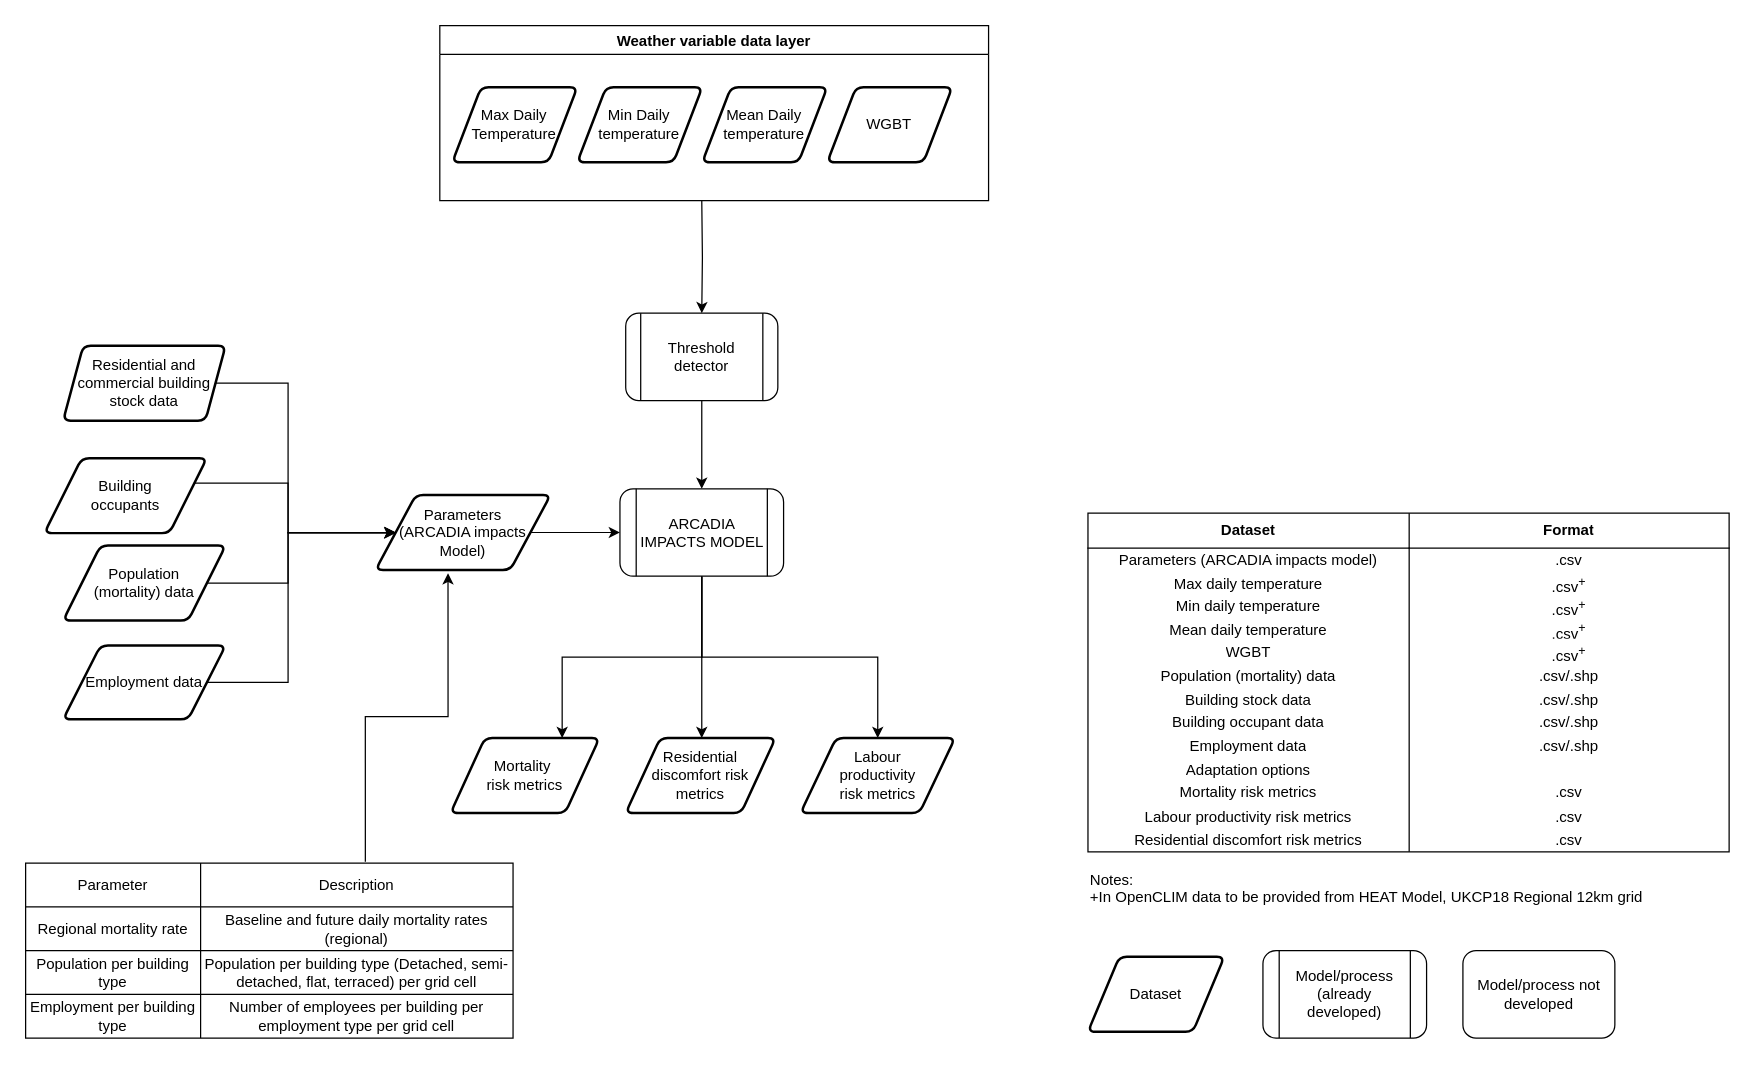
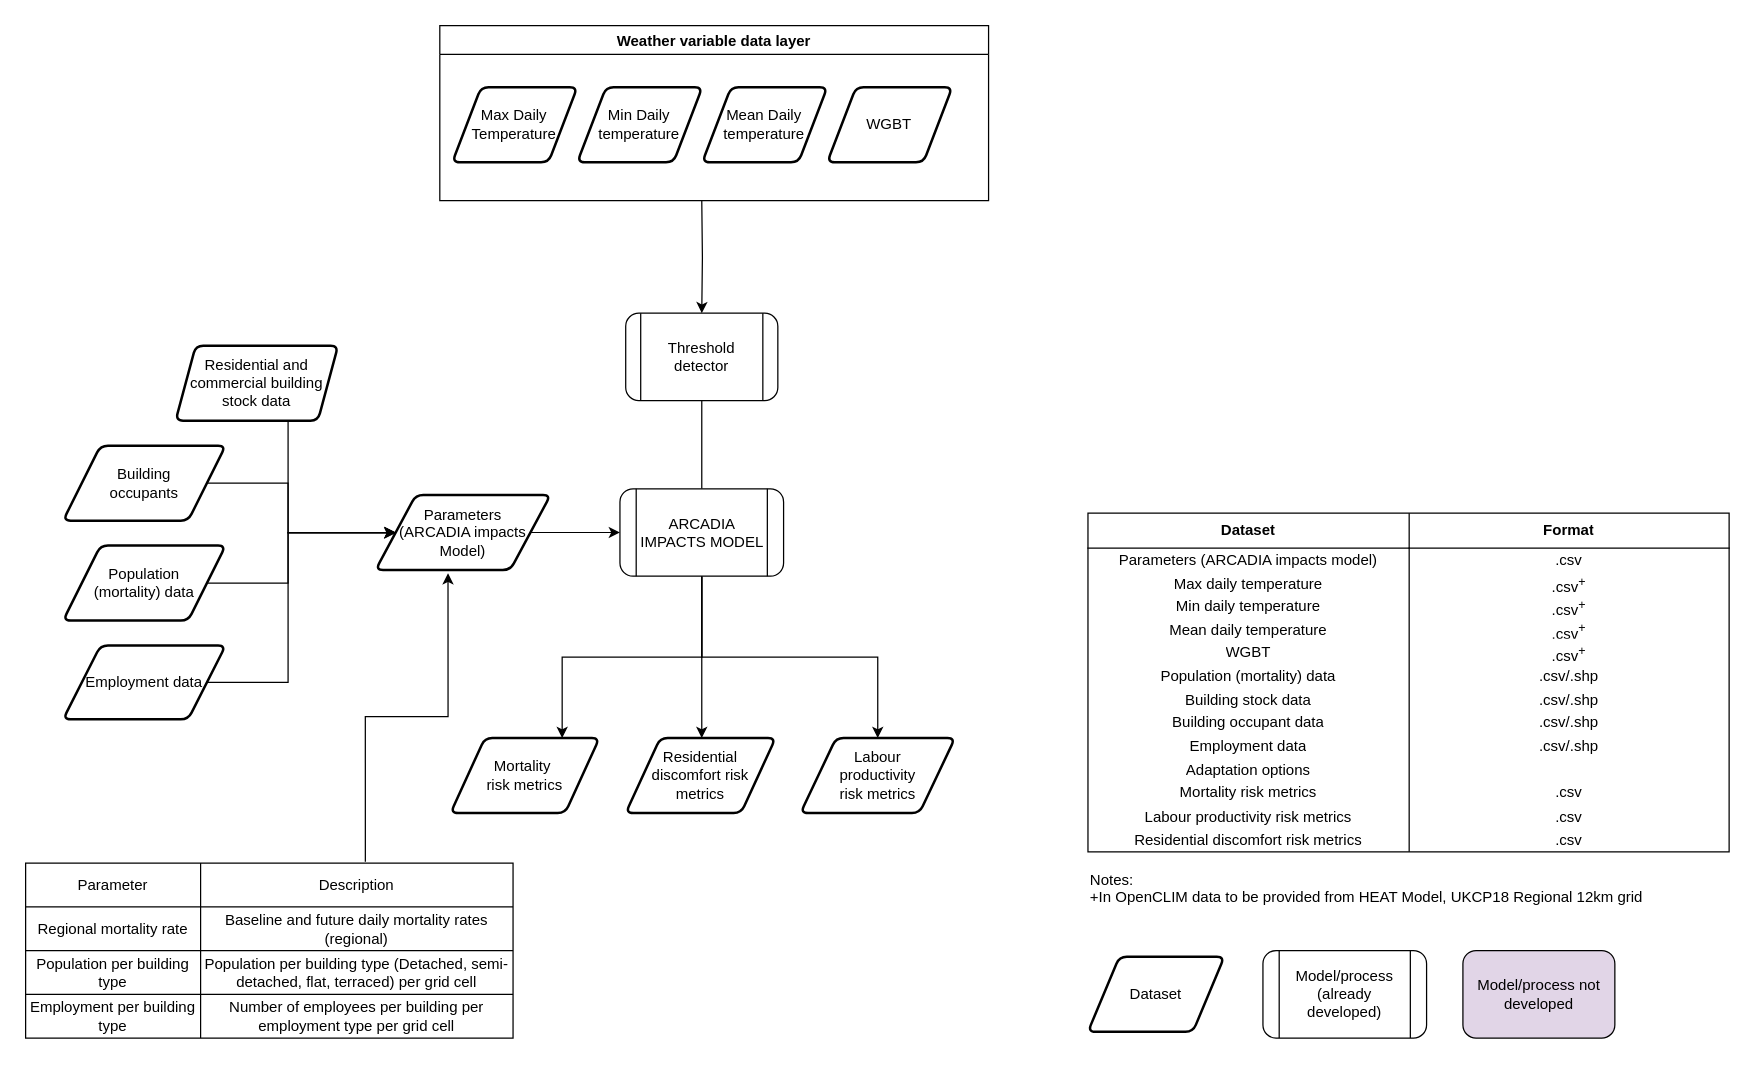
node "Residential and commercial building stock data": moved (144, 383) -> (257, 383)
edge "Threshold detector" -> "ARCADIA IMPACTS MODEL": arrowhead classic -> none
node "Building occupants": moved (126, 496) -> (144, 483)
node "Model/process not developed": fillcolor #ffffff -> #e1d5e7
